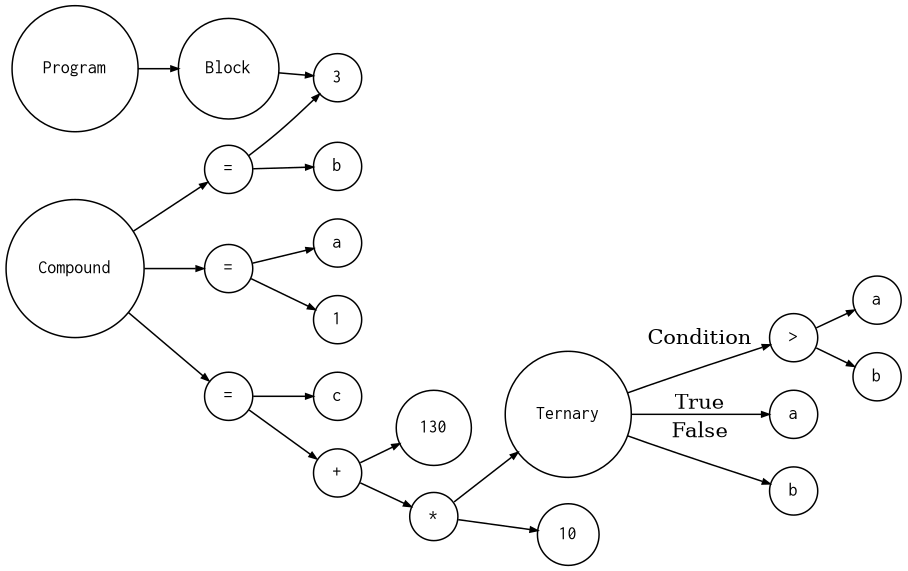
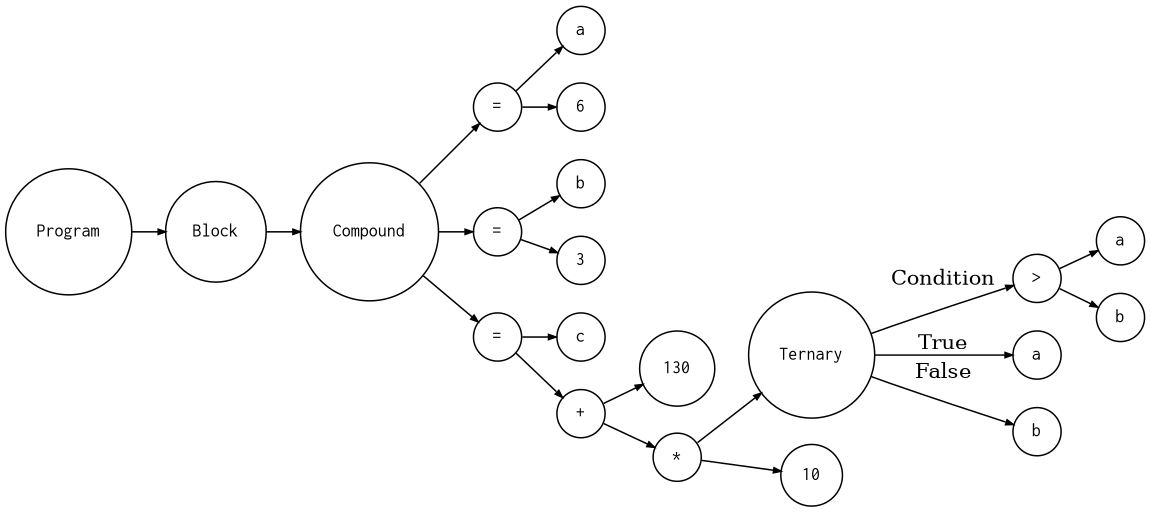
edge "Block" -> "3": now "Block" -> "Compound"
node "1": label "1" -> "6"
